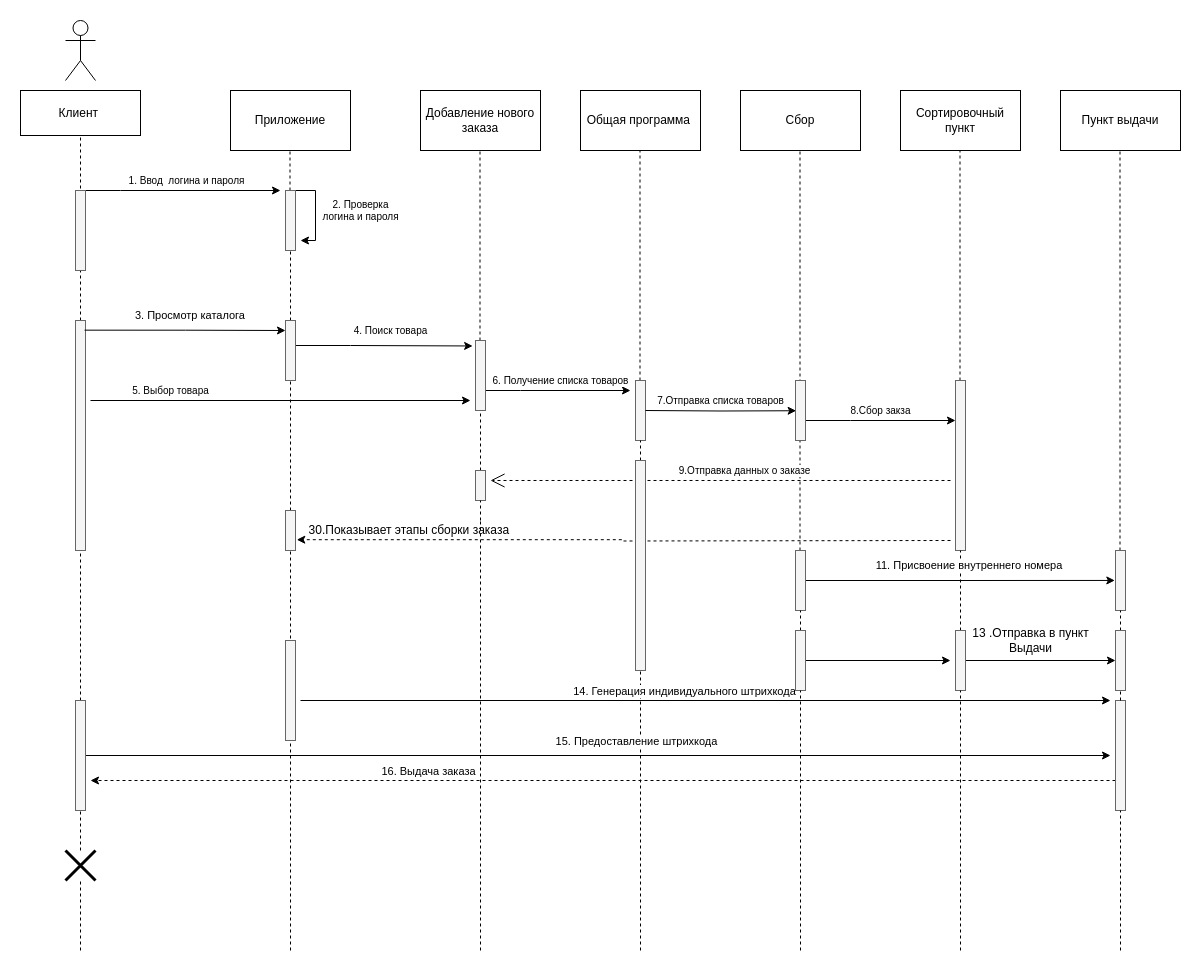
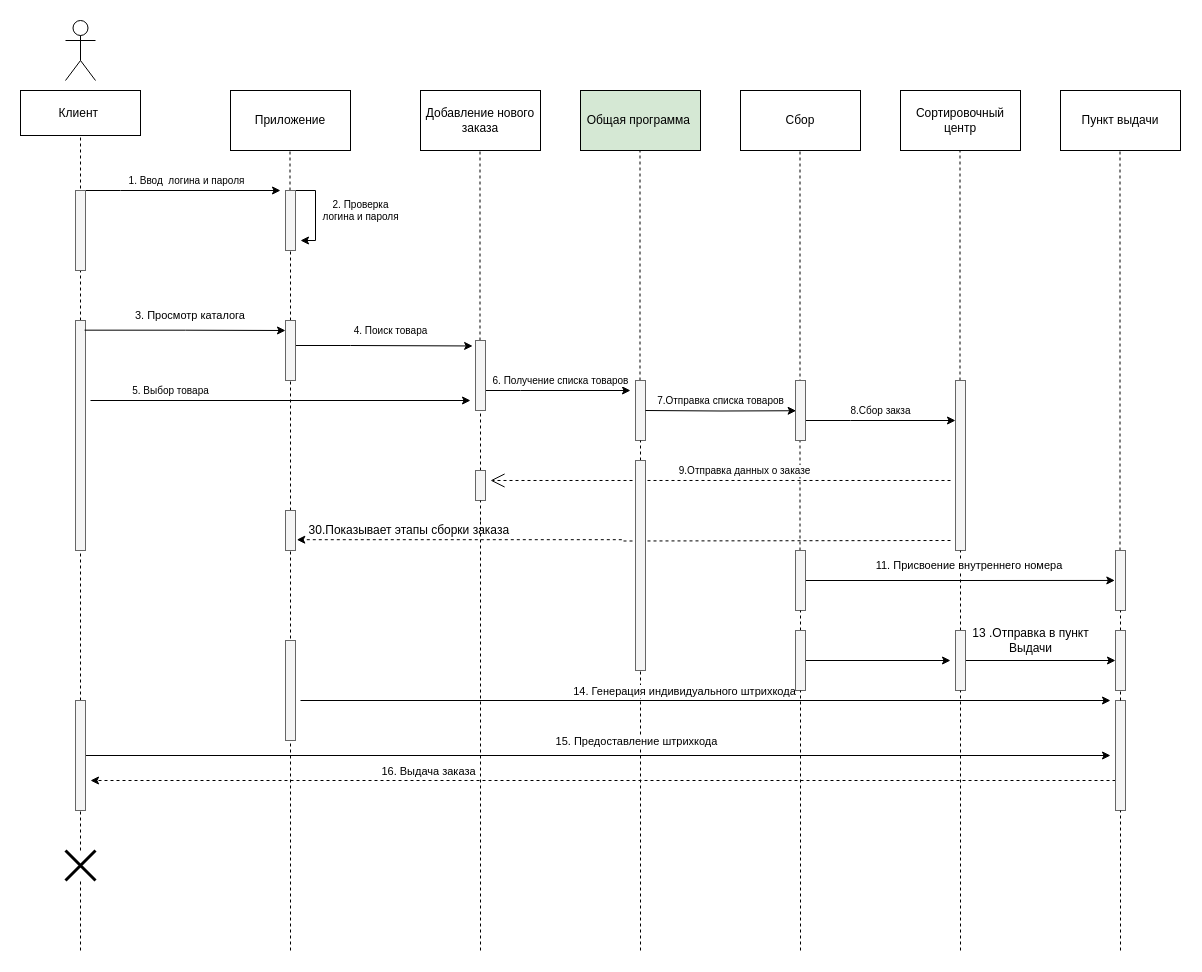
node "Общая программа": fillcolor #ffffff -> #d5e8d4
node "Сортировочный пункт": label "Сортировочный пункт" -> "Сортировочный центр"
